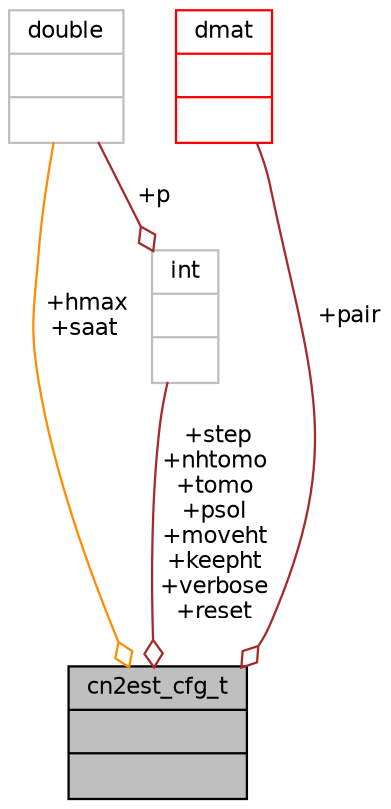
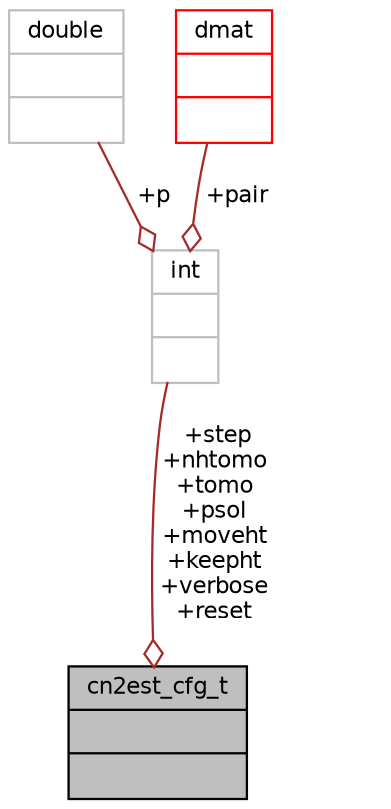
edge "dmat" -> "cn2est_cfg_t": now "dmat" -> "int"
edge "double" -> "cn2est_cfg_t": removed, label "+hmax +saat"
